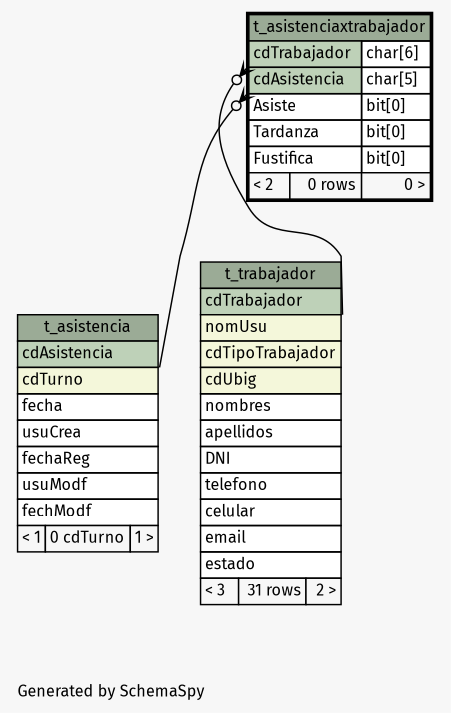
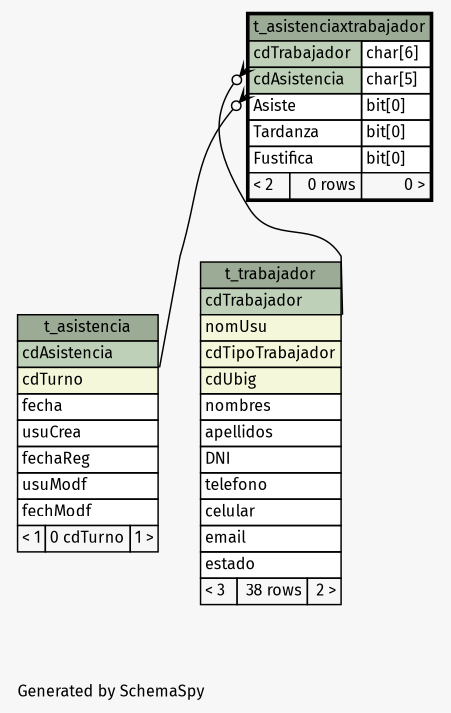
node "t_trabajador": text "31 rows" -> "38 rows"
